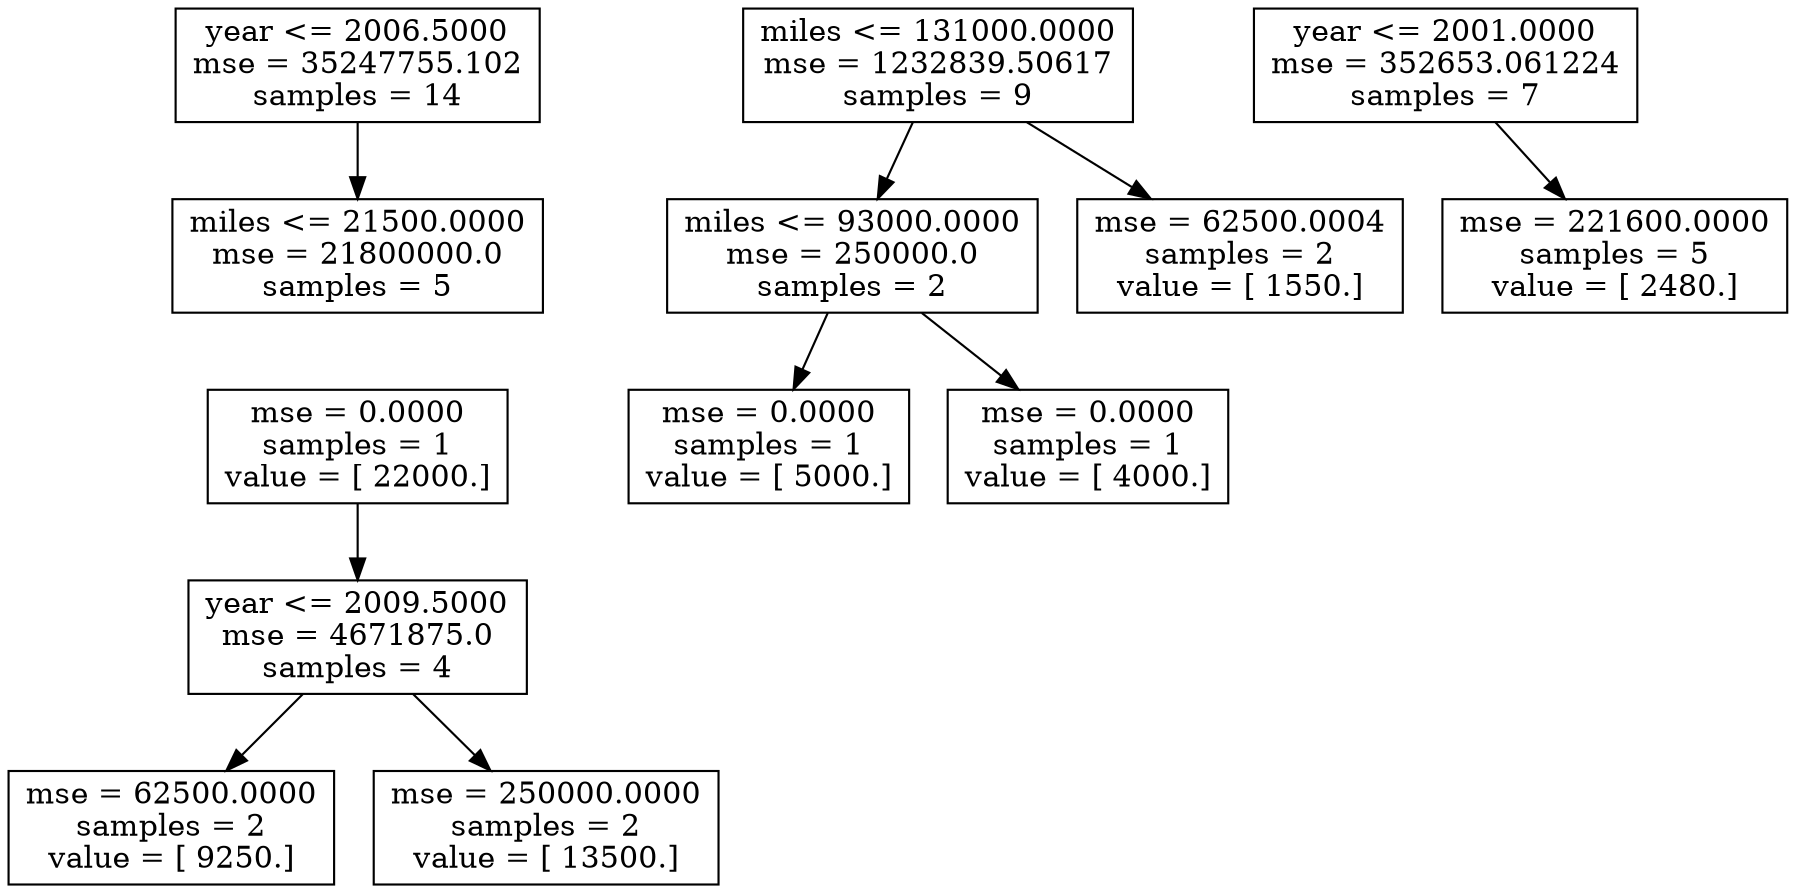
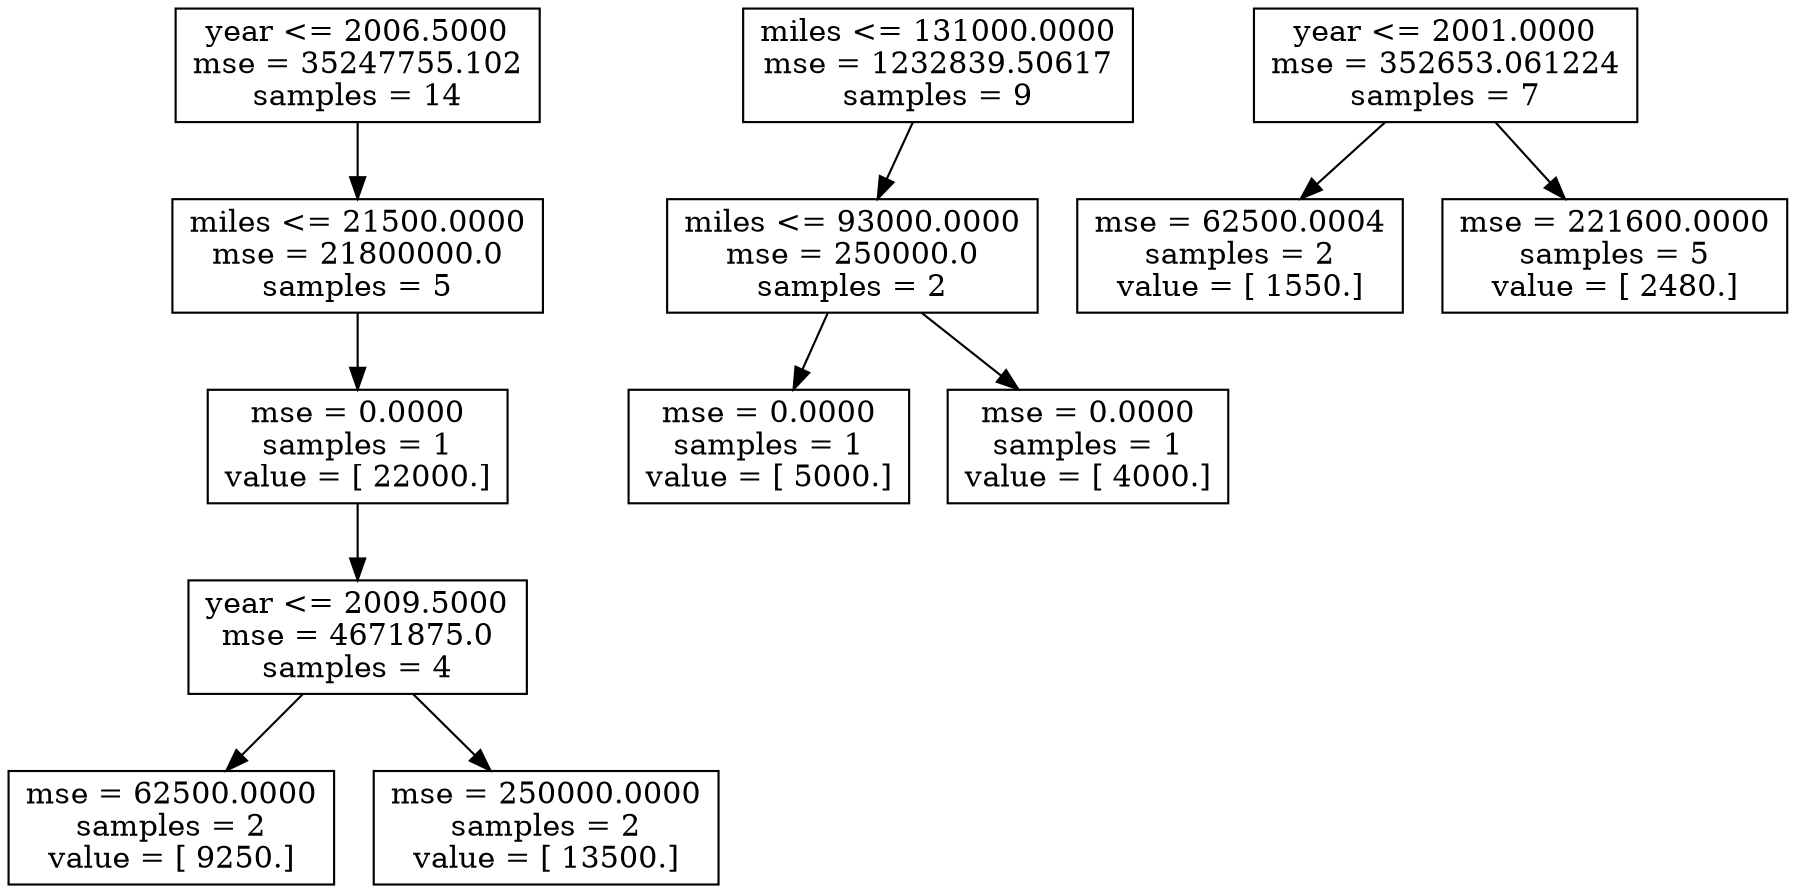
edge "miles <= 131000.0000 mse = 1232839.50617 samples = 9" -> "mse = 62500.0004 samples = 2 value = [ 1550.]": now "year <= 2001.0000 mse = 352653.061224 samples = 7" -> "mse = 62500.0004 samples = 2 value = [ 1550.]"
edge "miles <= 21500.0000 mse = 21800000.0 samples = 5" -> "mse = 0.0000 samples = 1 value = [ 22000.]": added
